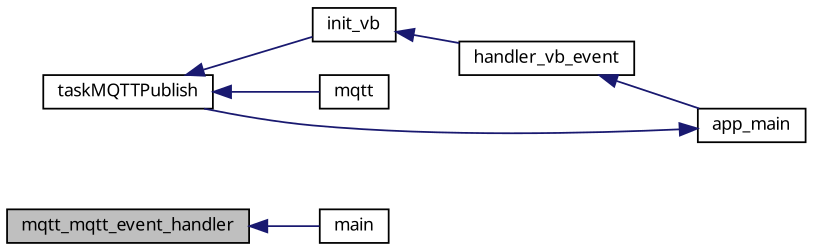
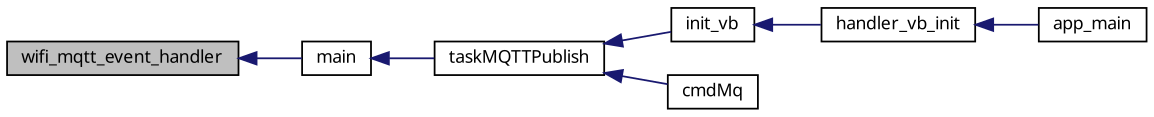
node "handler_vb_event": label "handler_vb_event" -> "handler_vb_init"
node "mqtt": label "mqtt" -> "cmdMq"
edge "taskMQTTPublish" -> "app_main": now "taskMQTTPublish" -> "main"
node "mqtt_mqtt_event_handler": label "mqtt_mqtt_event_handler" -> "wifi_mqtt_event_handler"
